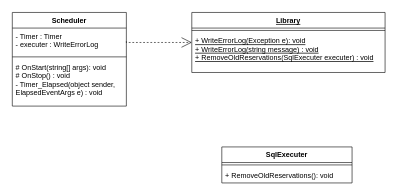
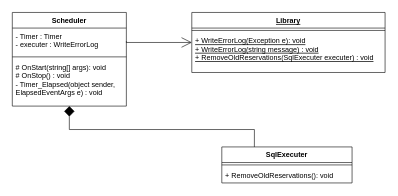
edge "- Timer : Timer - executer : WriteErrorLog" -> "Library": style dashed -> solid
edge "SqlExecuter" -> "Scheduler": added
